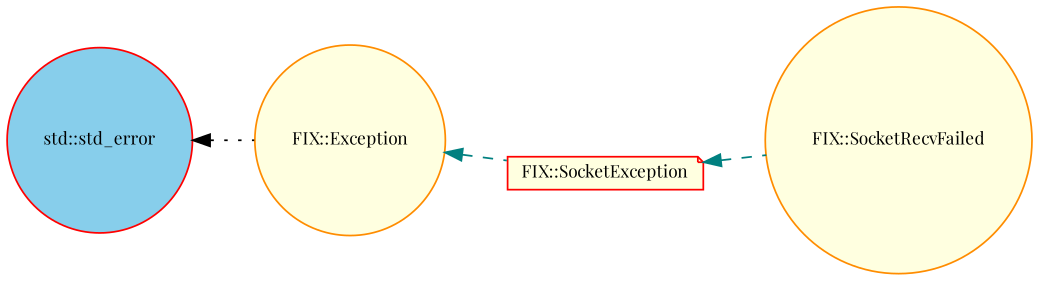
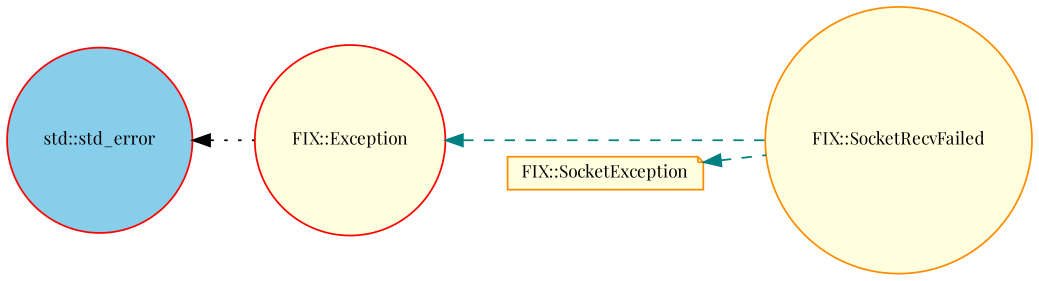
node "FIX::Exception": color darkorange -> red
edge "FIX::SocketException" -> "FIX::Exception": now "FIX::SocketRecvFailed" -> "FIX::Exception"
node "FIX::SocketException": color red -> darkorange
